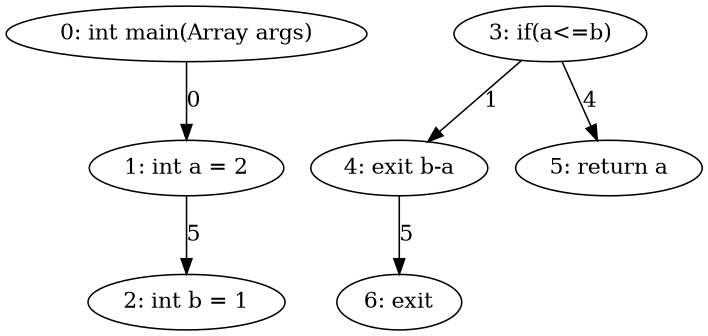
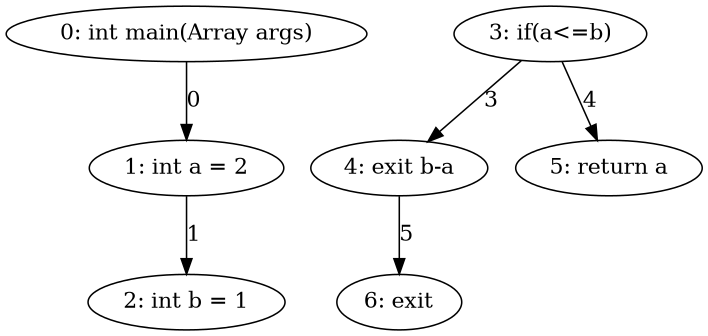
edge "3: if(a<=b)" -> "4: exit b-a": label "1" -> "3"
edge "1: int a = 2" -> "2: int b = 1": label "5" -> "1"
